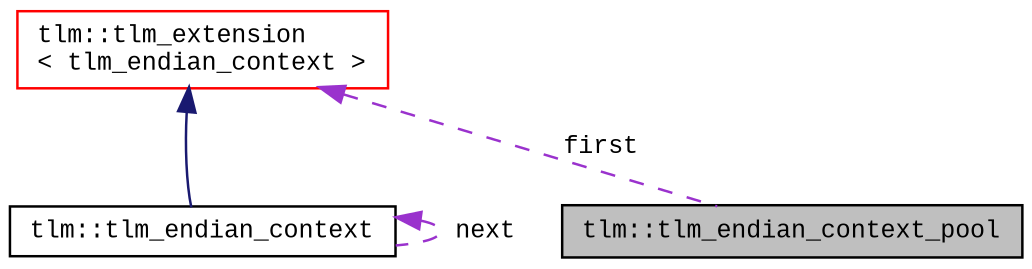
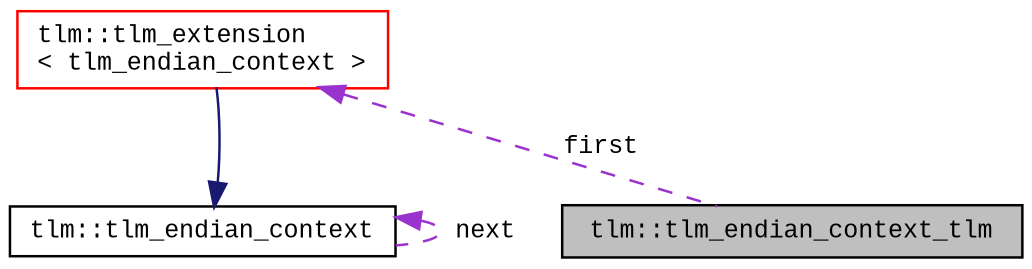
edge "tlm::tlm_endian_context" -> "tlm::tlm_extension < tlm_endian_context >": reversed
node "tlm::tlm_endian_context_pool": label "tlm::tlm_endian_context_pool" -> "tlm::tlm_endian_context_tlm"
